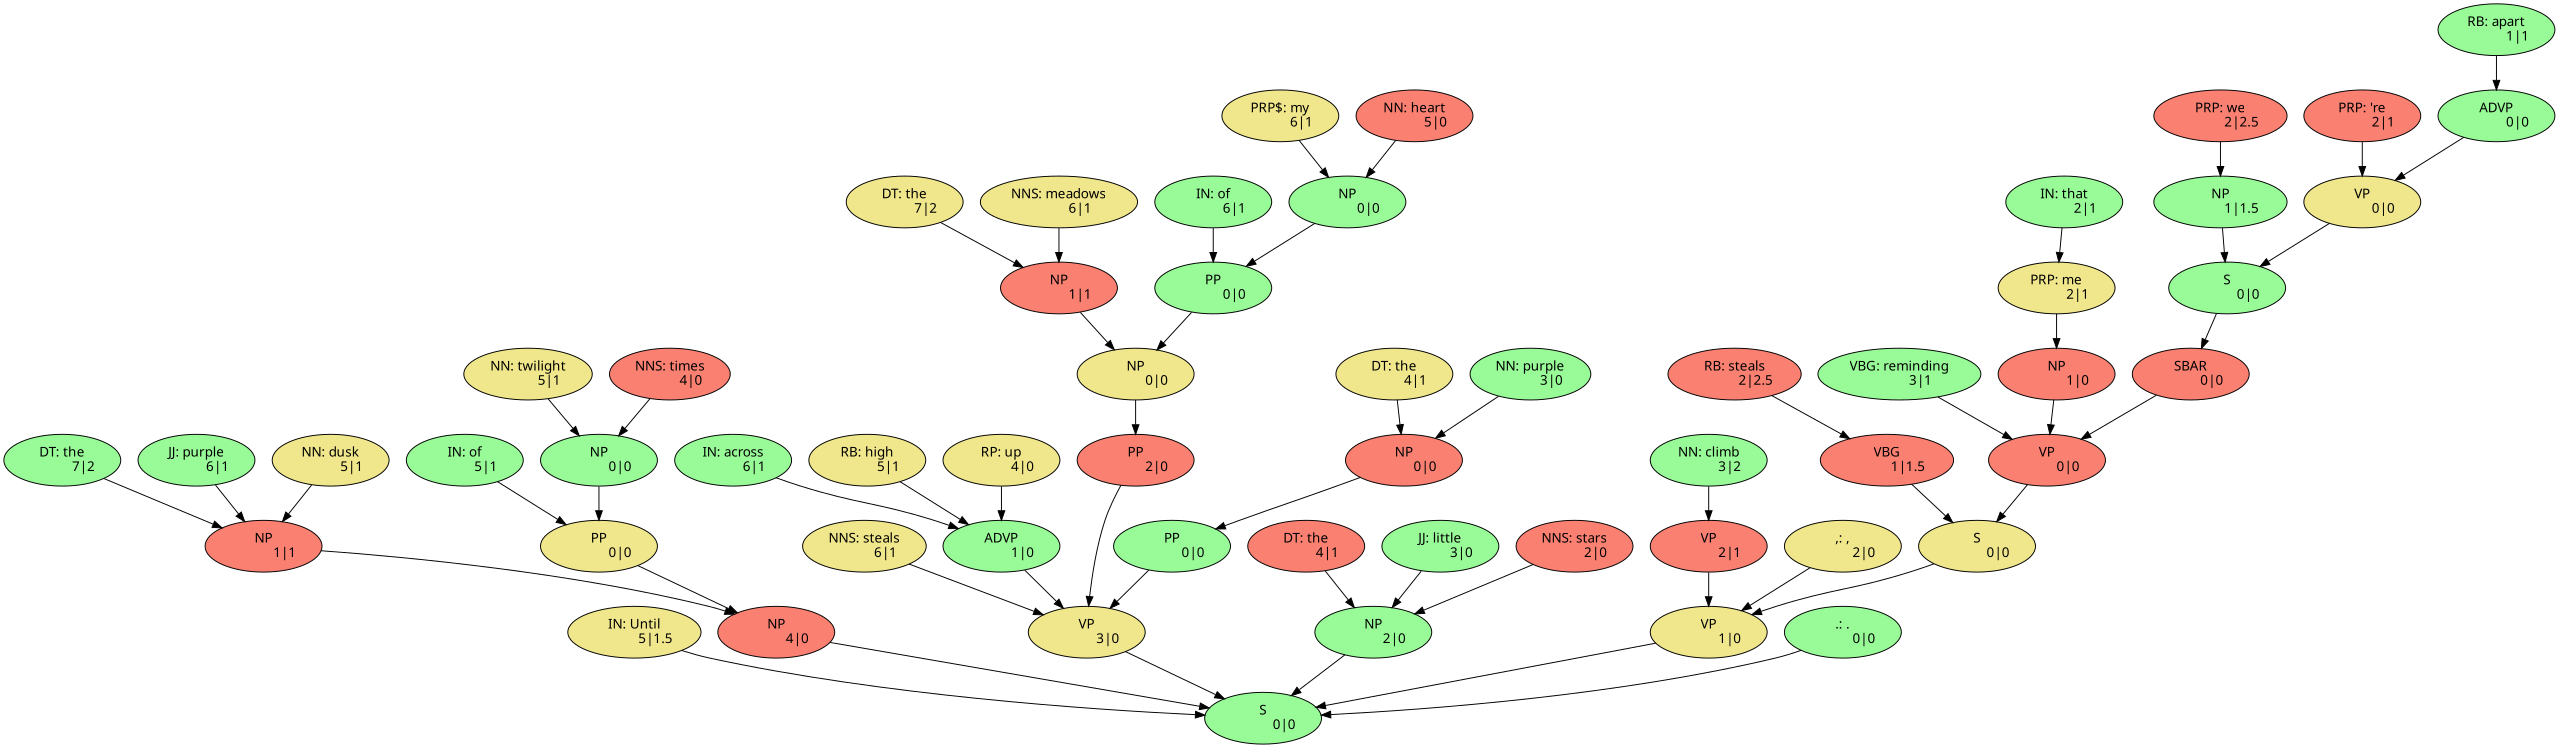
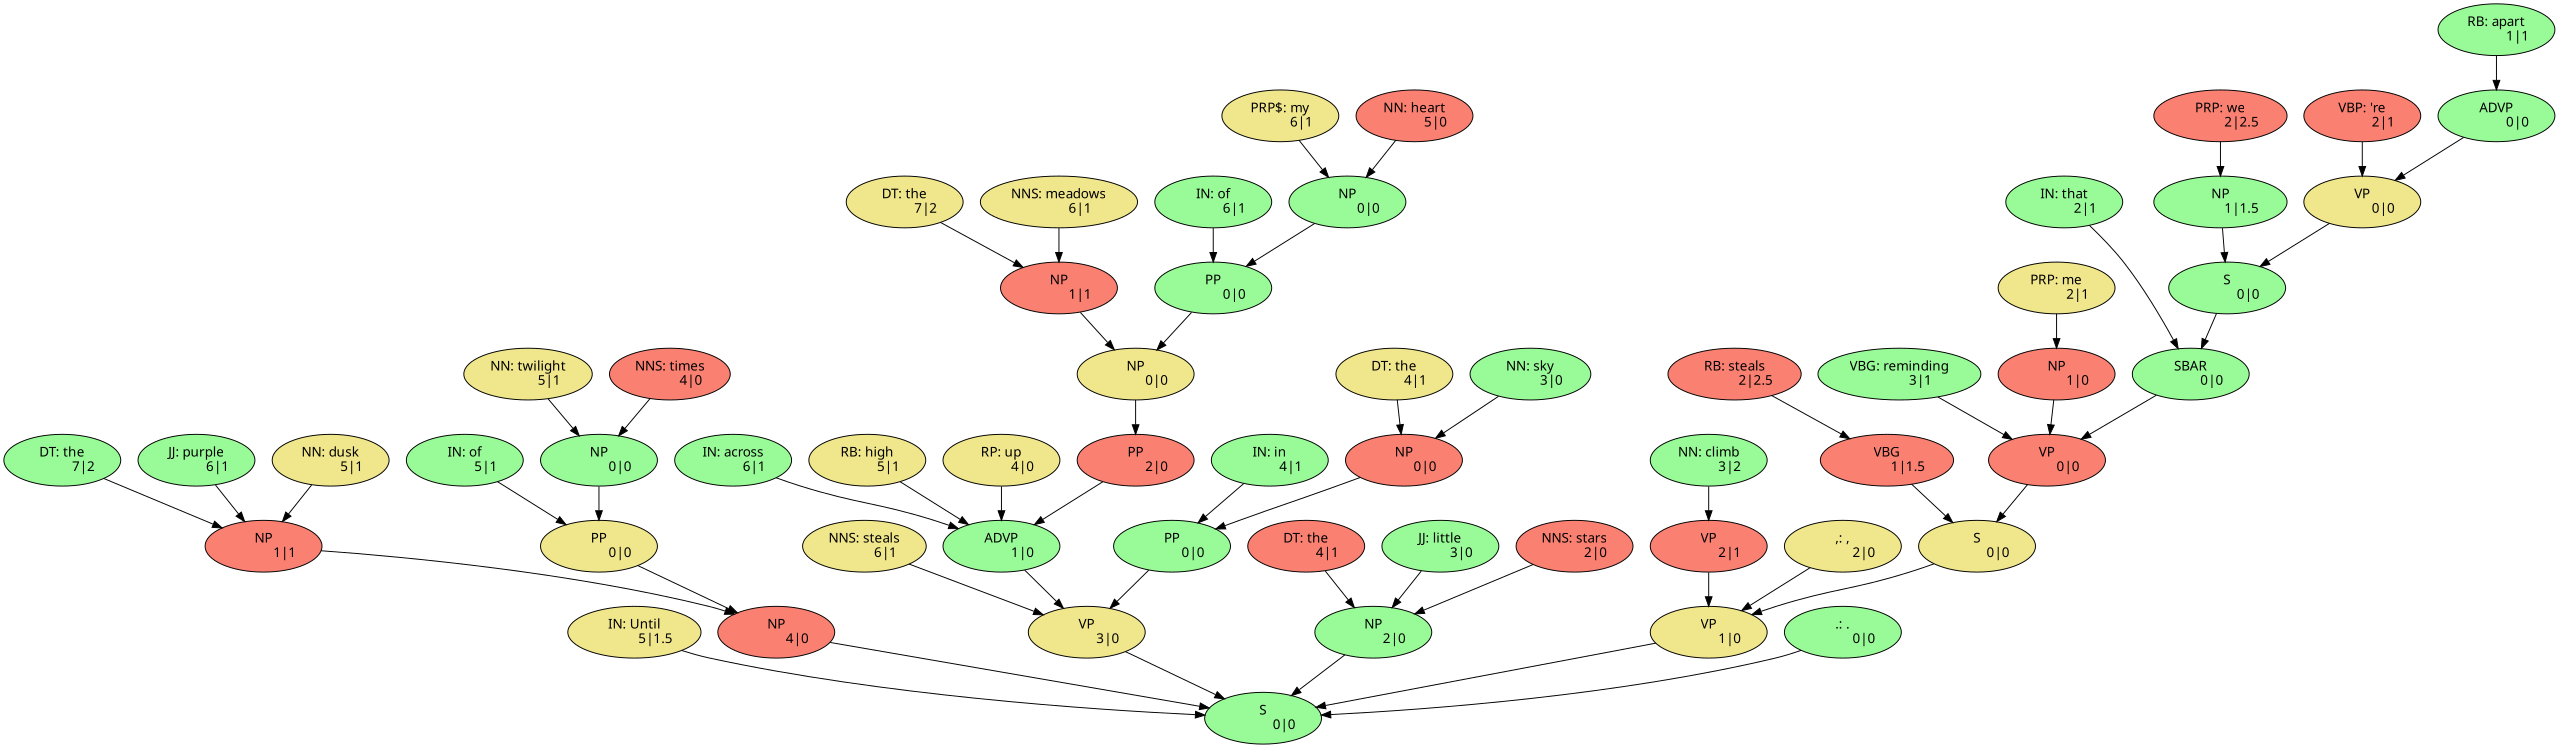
node "PRP: 're 2|1": label "PRP: 're 2|1" -> "VBP: 're 2|1"
edge "IN: that 2|1" -> "PRP: me 2|1": now "IN: that 2|1" -> "SBAR 0|0"
node "NN: purple 3|0": label "NN: purple 3|0" -> "NN: sky 3|0"
node "SBAR 0|0": fillcolor salmon -> palegreen
node "IN: in 4|1": added
edge "PP 2|0" -> "VP 3|0": now "PP 2|0" -> "ADVP 1|0"
